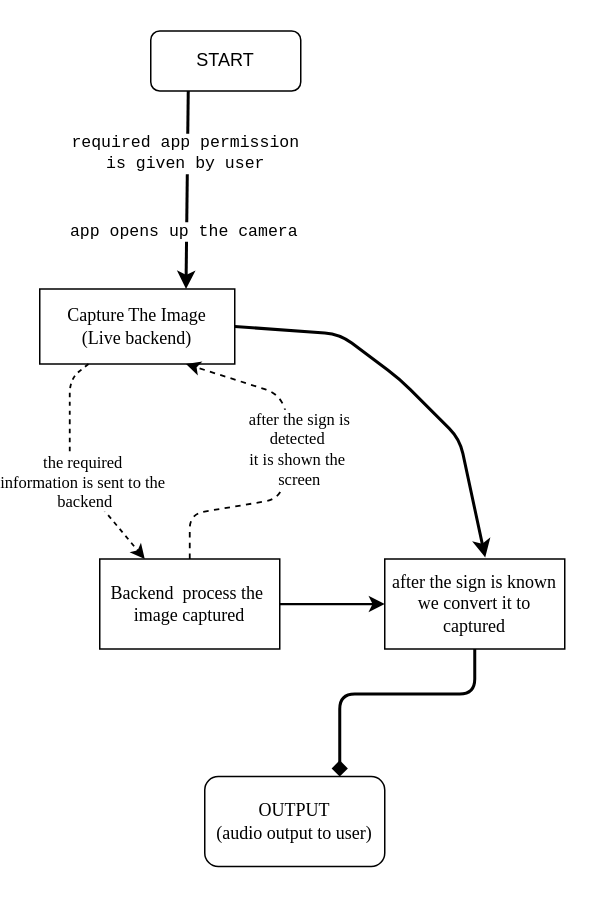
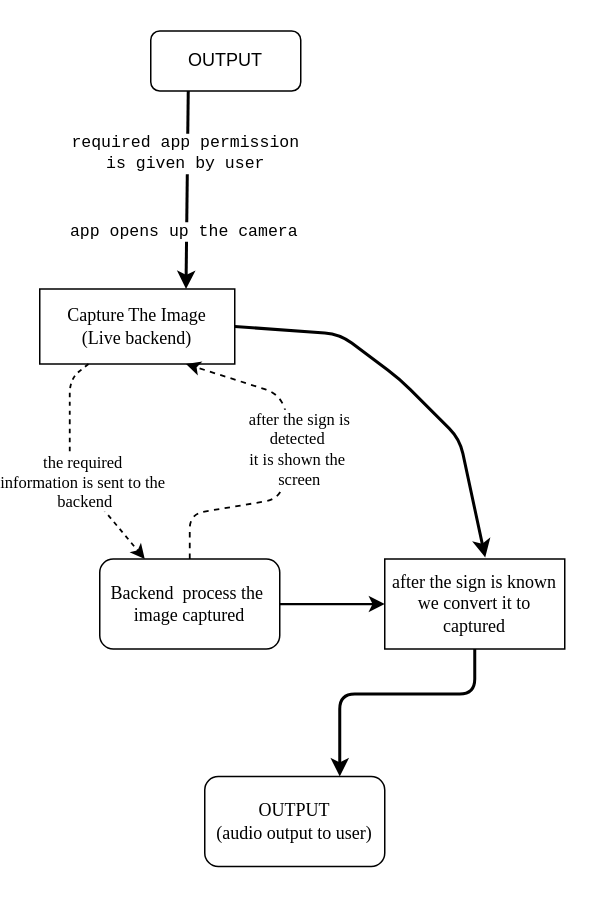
node "START": label "START" -> "OUTPUT"
node "Backend process the image captured": shape rectangle -> rounded rectangle
edge "after the sign is known we convert it to captured" -> "OUTPUT (audio output to user)": arrowhead diamond -> classic
